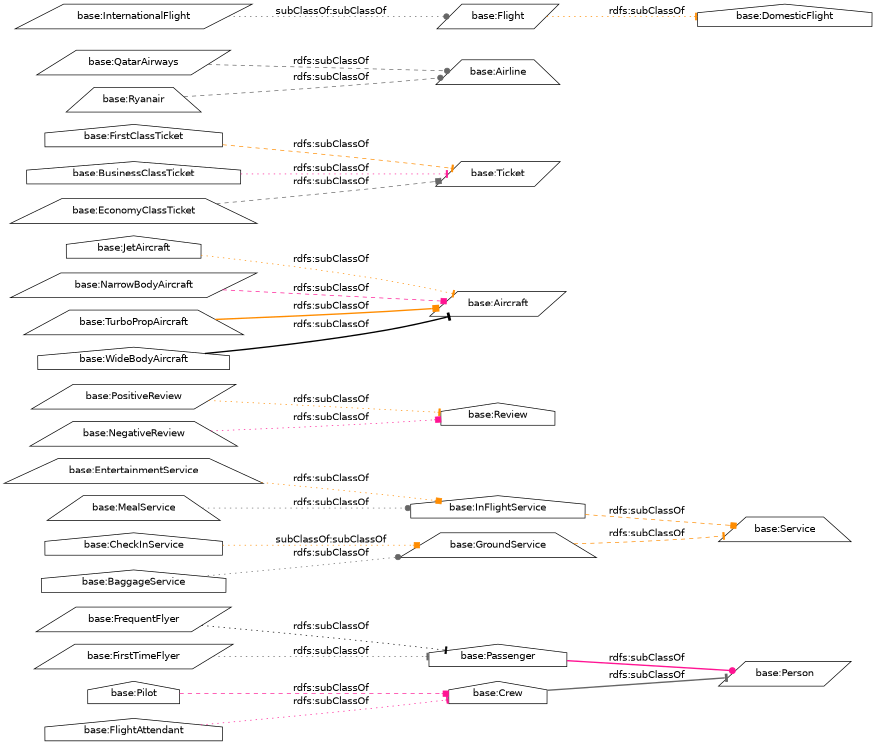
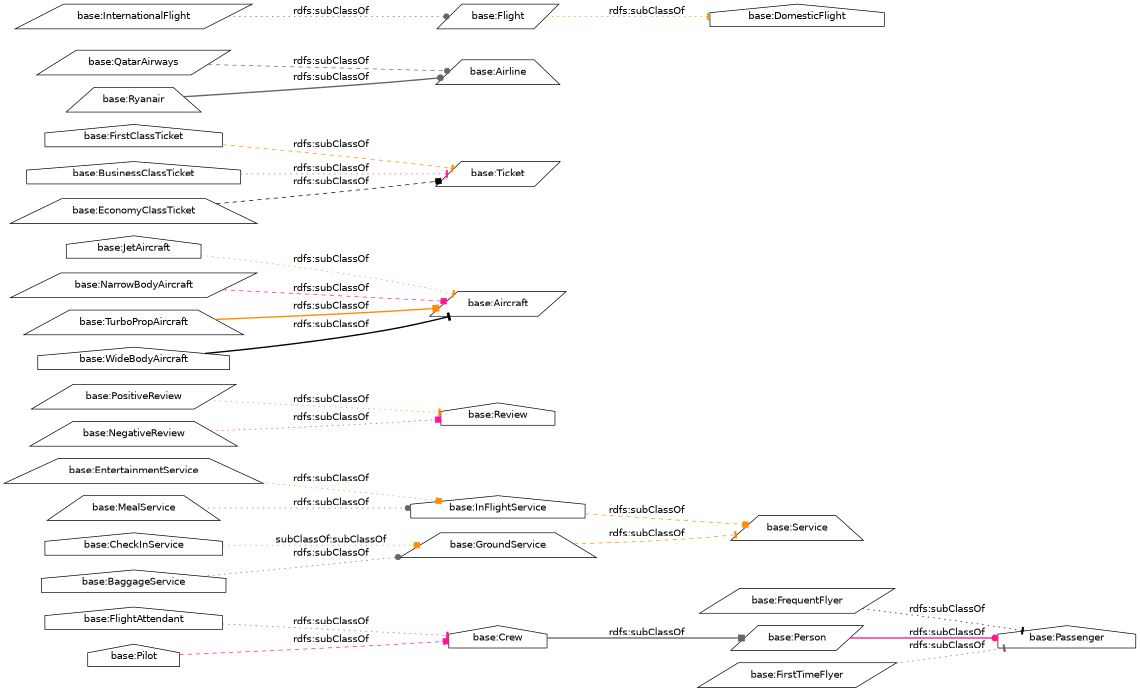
edge "base:InternationalFlight" -> "base:Flight": label "subClassOf:subClassOf" -> "rdfs:subClassOf"
edge "base:Ryanair" -> "base:Airline": style dashed -> bold
edge "base:EconomyClassTicket" -> "base:Ticket": color gray40 -> black
edge "base:Passenger" -> "base:Person": reversed
edge "base:Crew" -> "base:Person": arrowhead tee -> box
